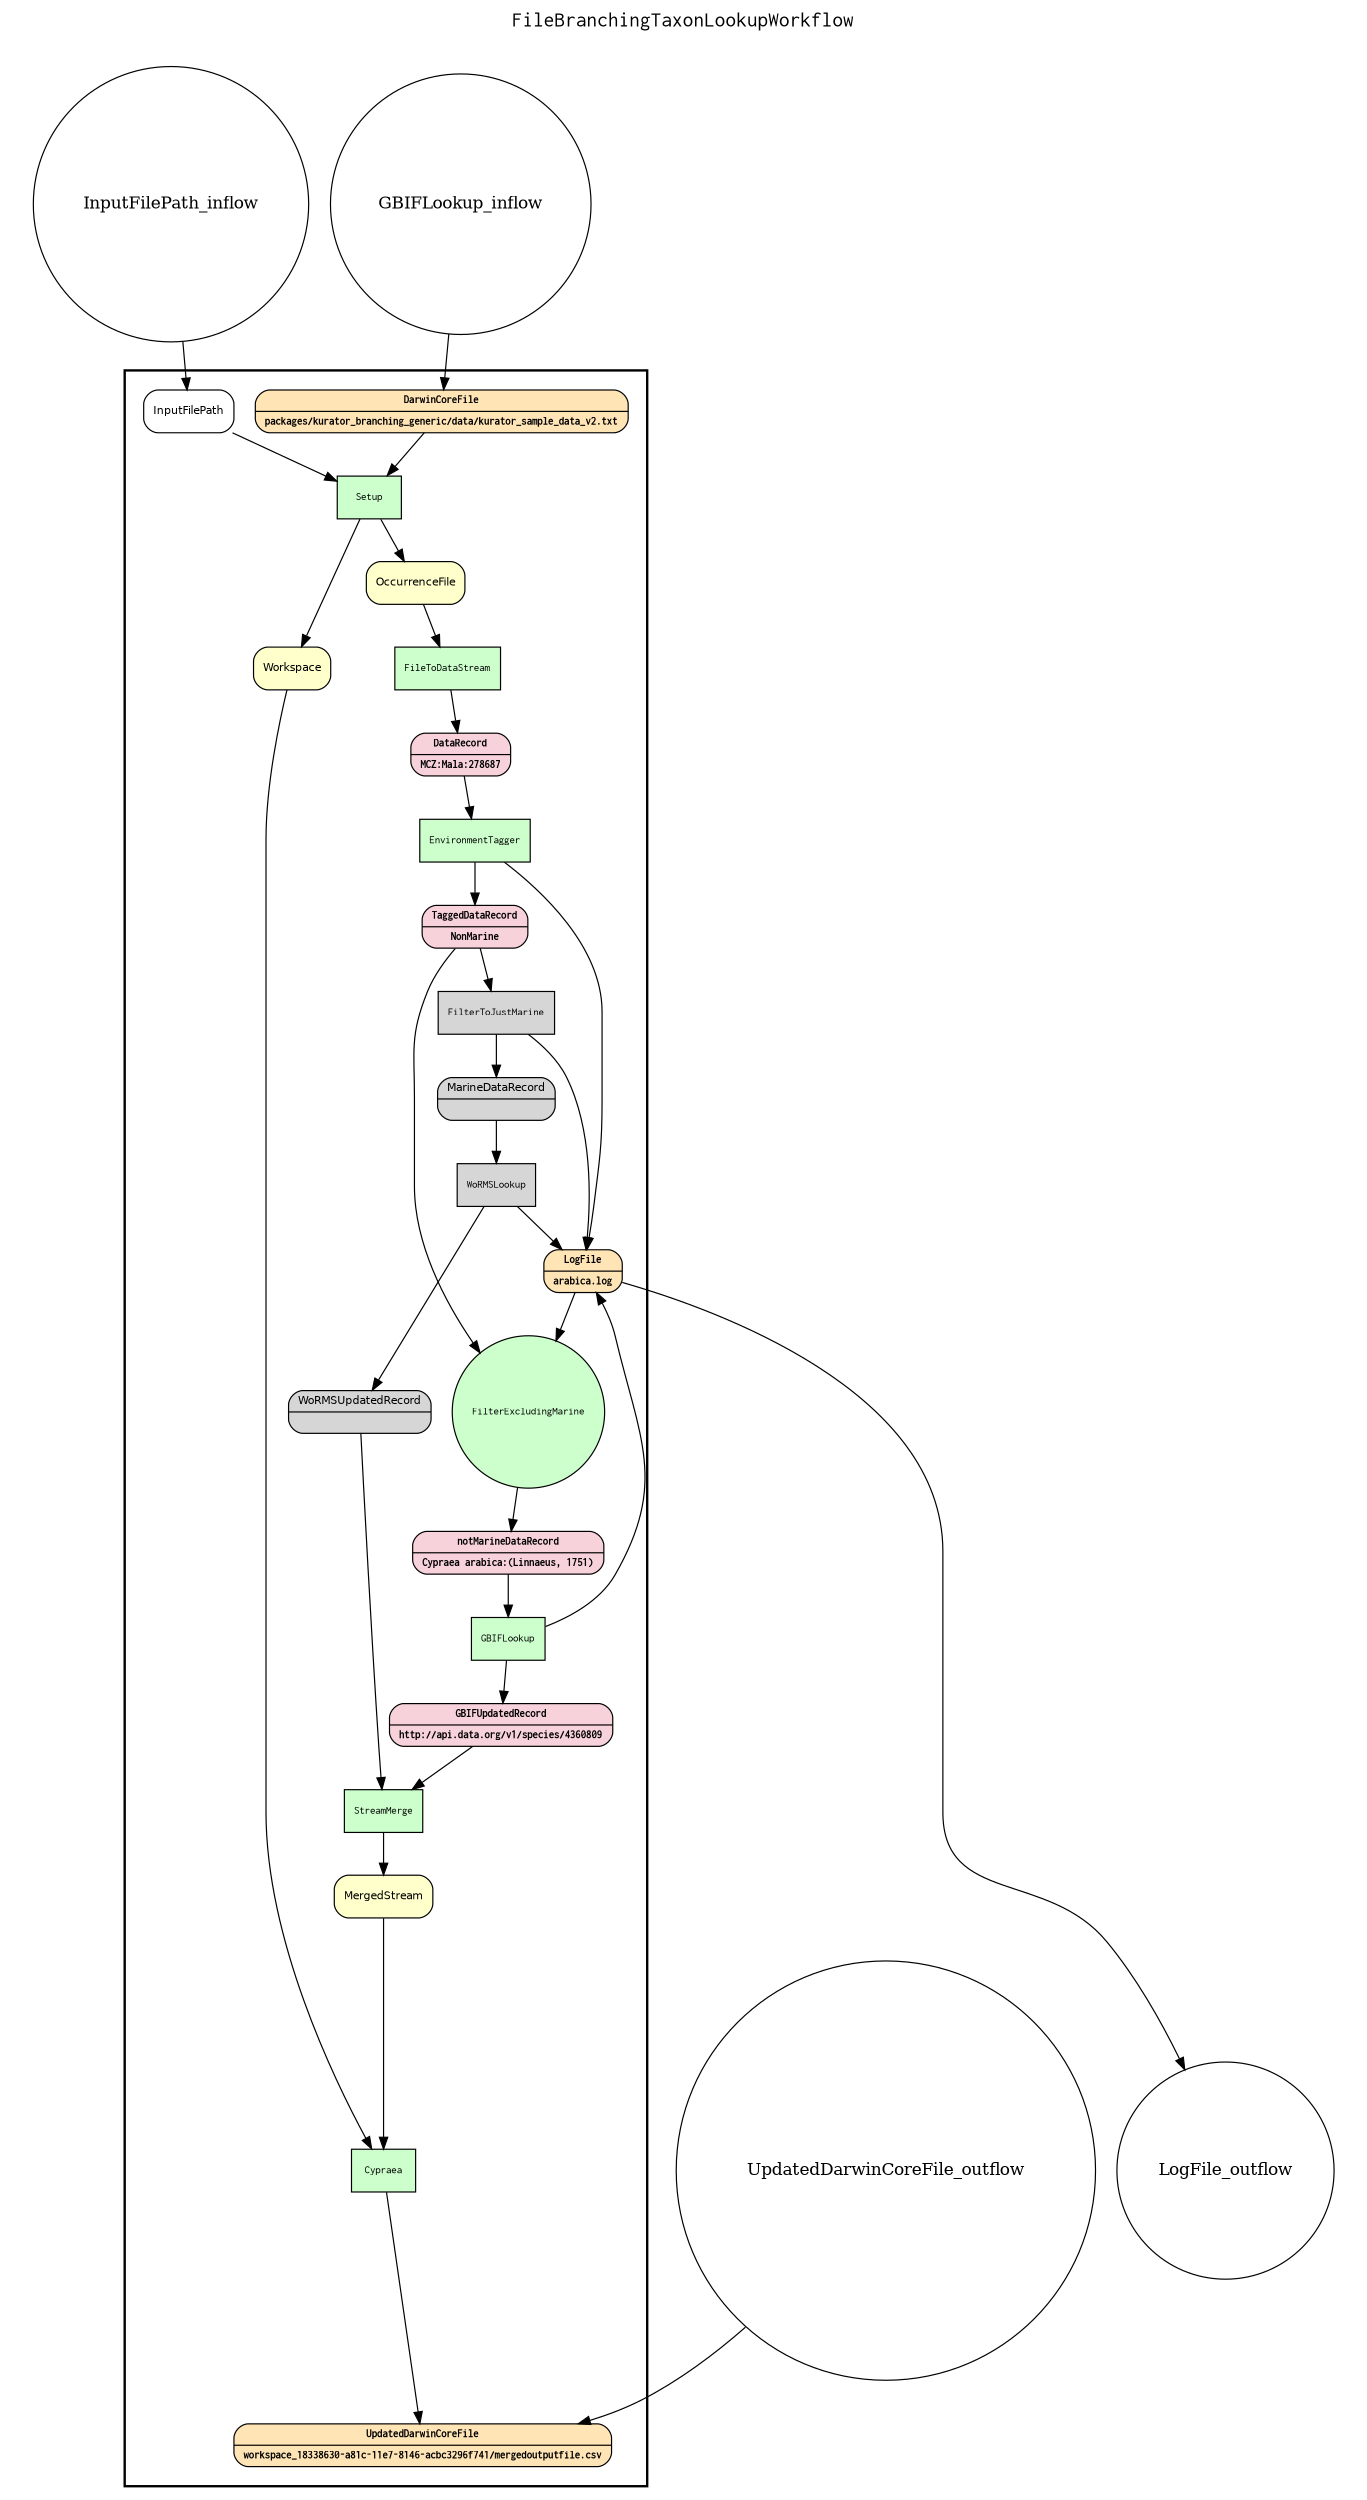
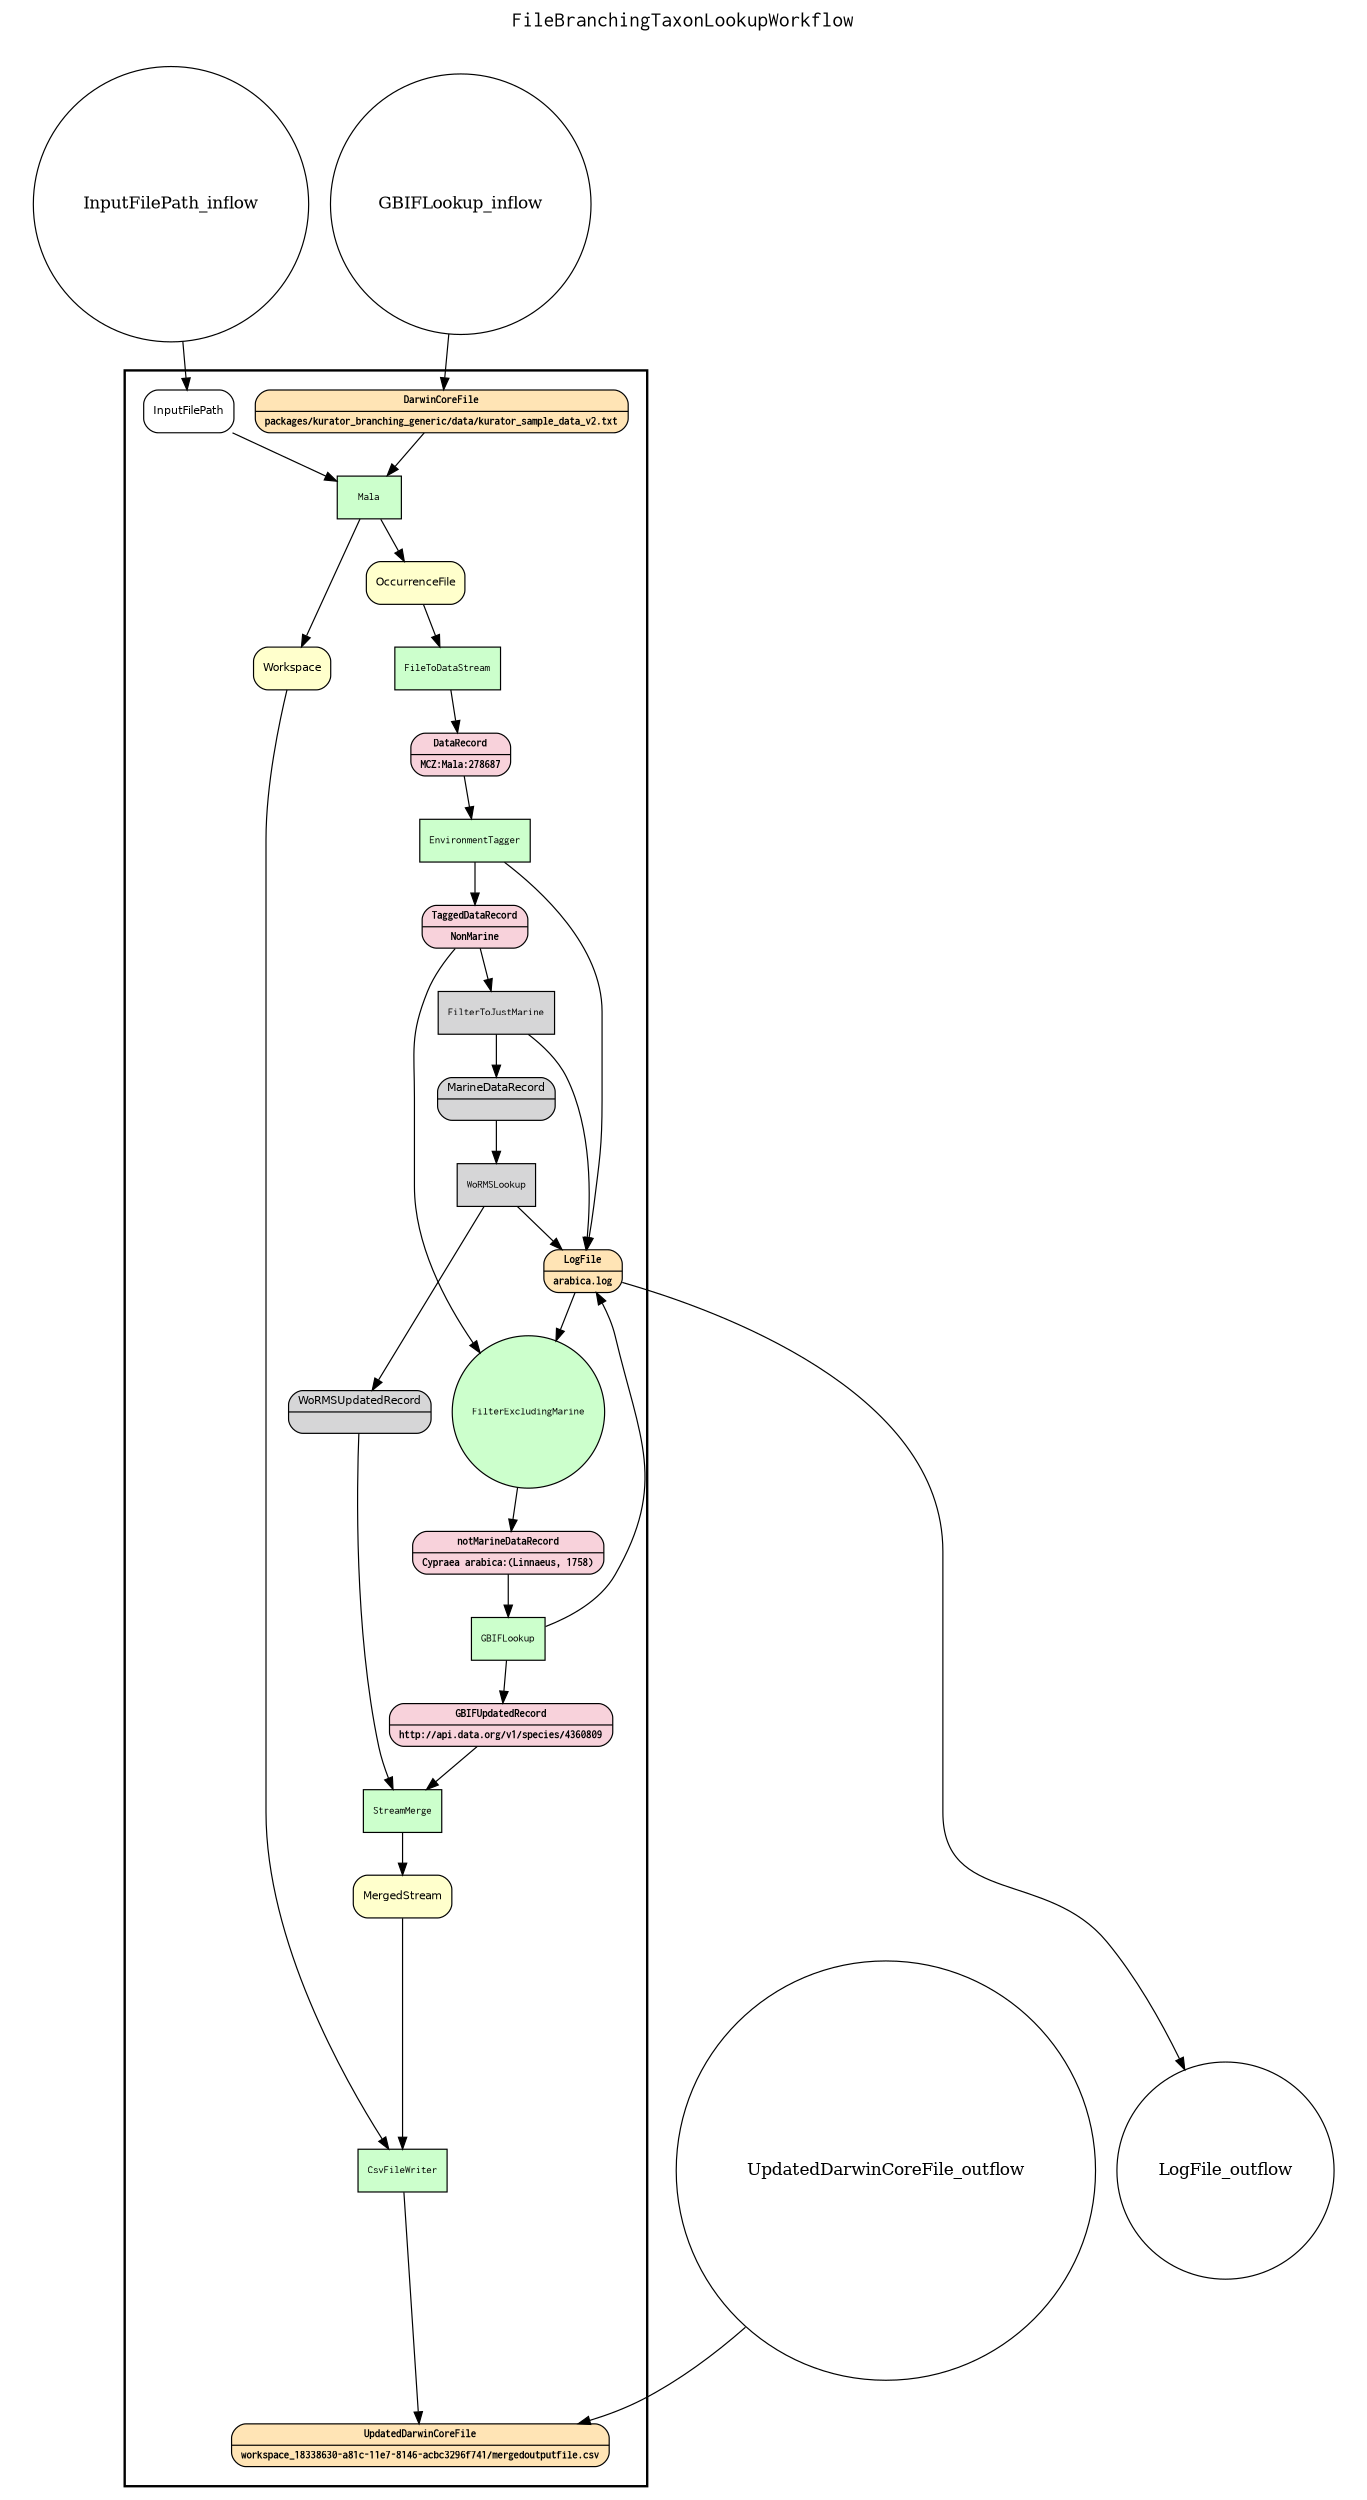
node "Setup": label "Setup" -> "Mala"
node "notMarineDataRecord": text "Cypraea arabica:(Linnaeus, 1751)" -> "Cypraea arabica:(Linnaeus, 1758)"
node "Cypraea": label "Cypraea" -> "CsvFileWriter"
